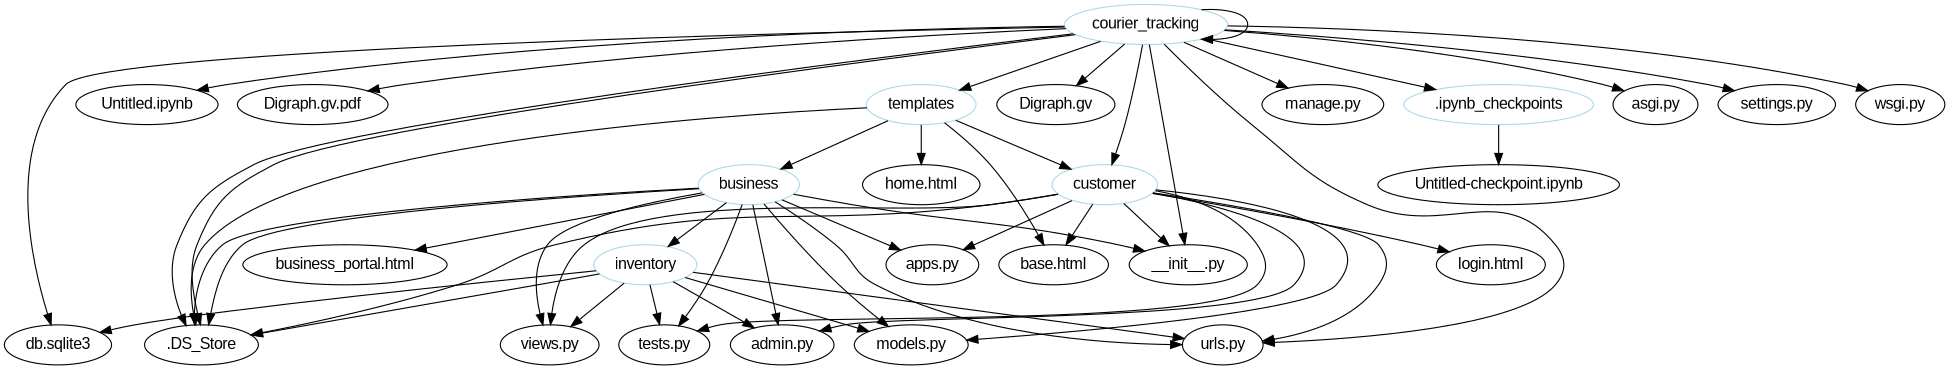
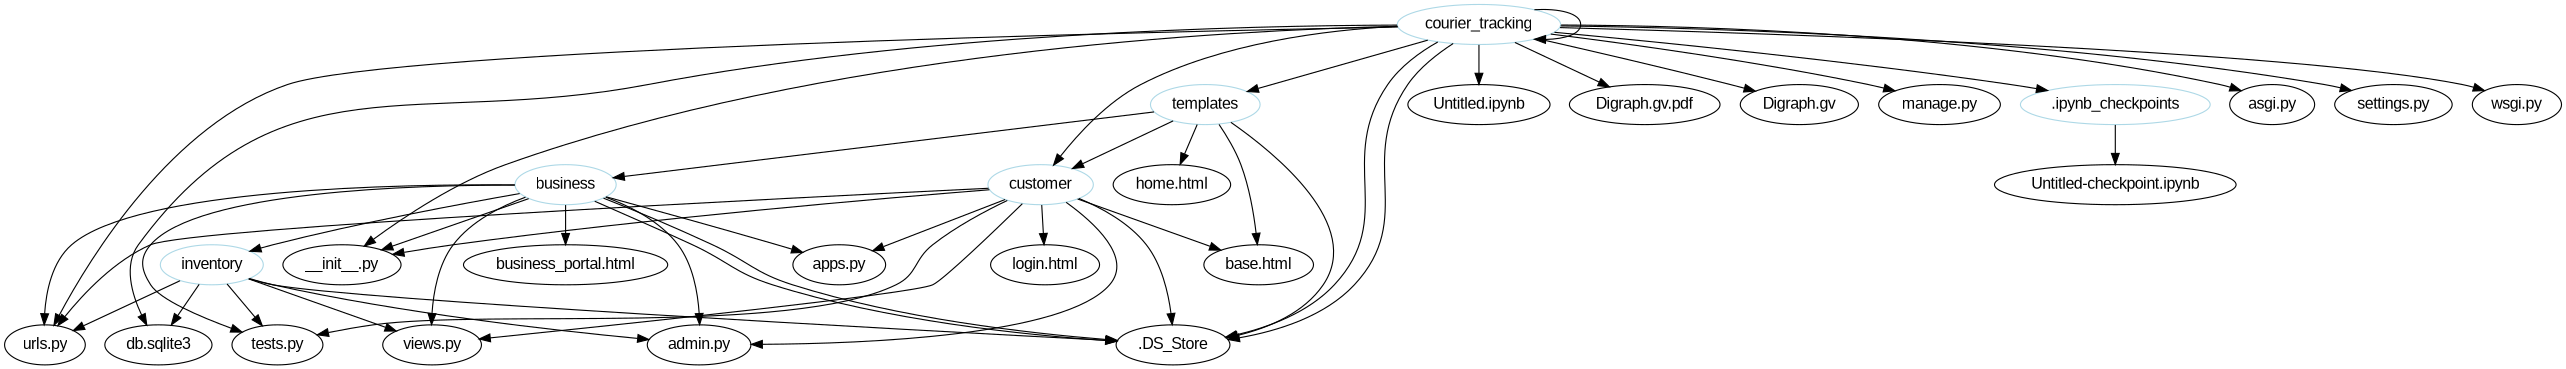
node "models.py": removed
